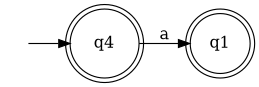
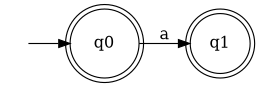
node "q4": label "q4" -> "q0"
